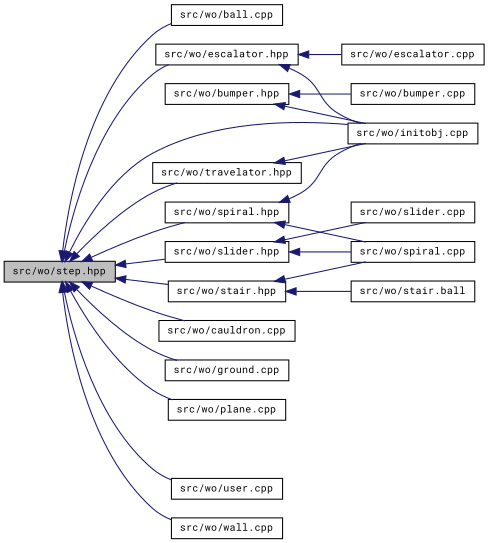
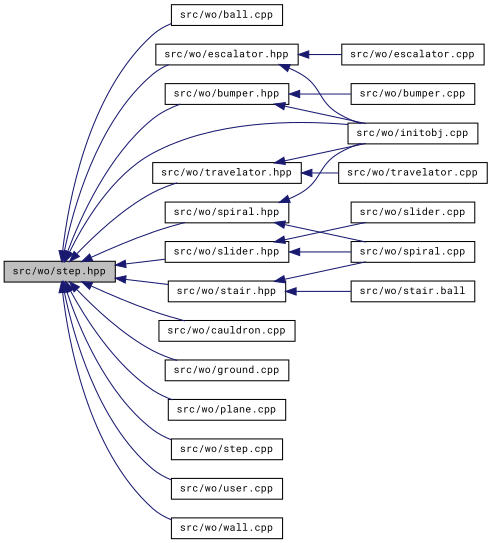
edge "src/wo/bumper.hpp" -> "src/wo/step.hpp": added
node "src/wo/travelator.cpp": added
node "src/wo/step.cpp": added
